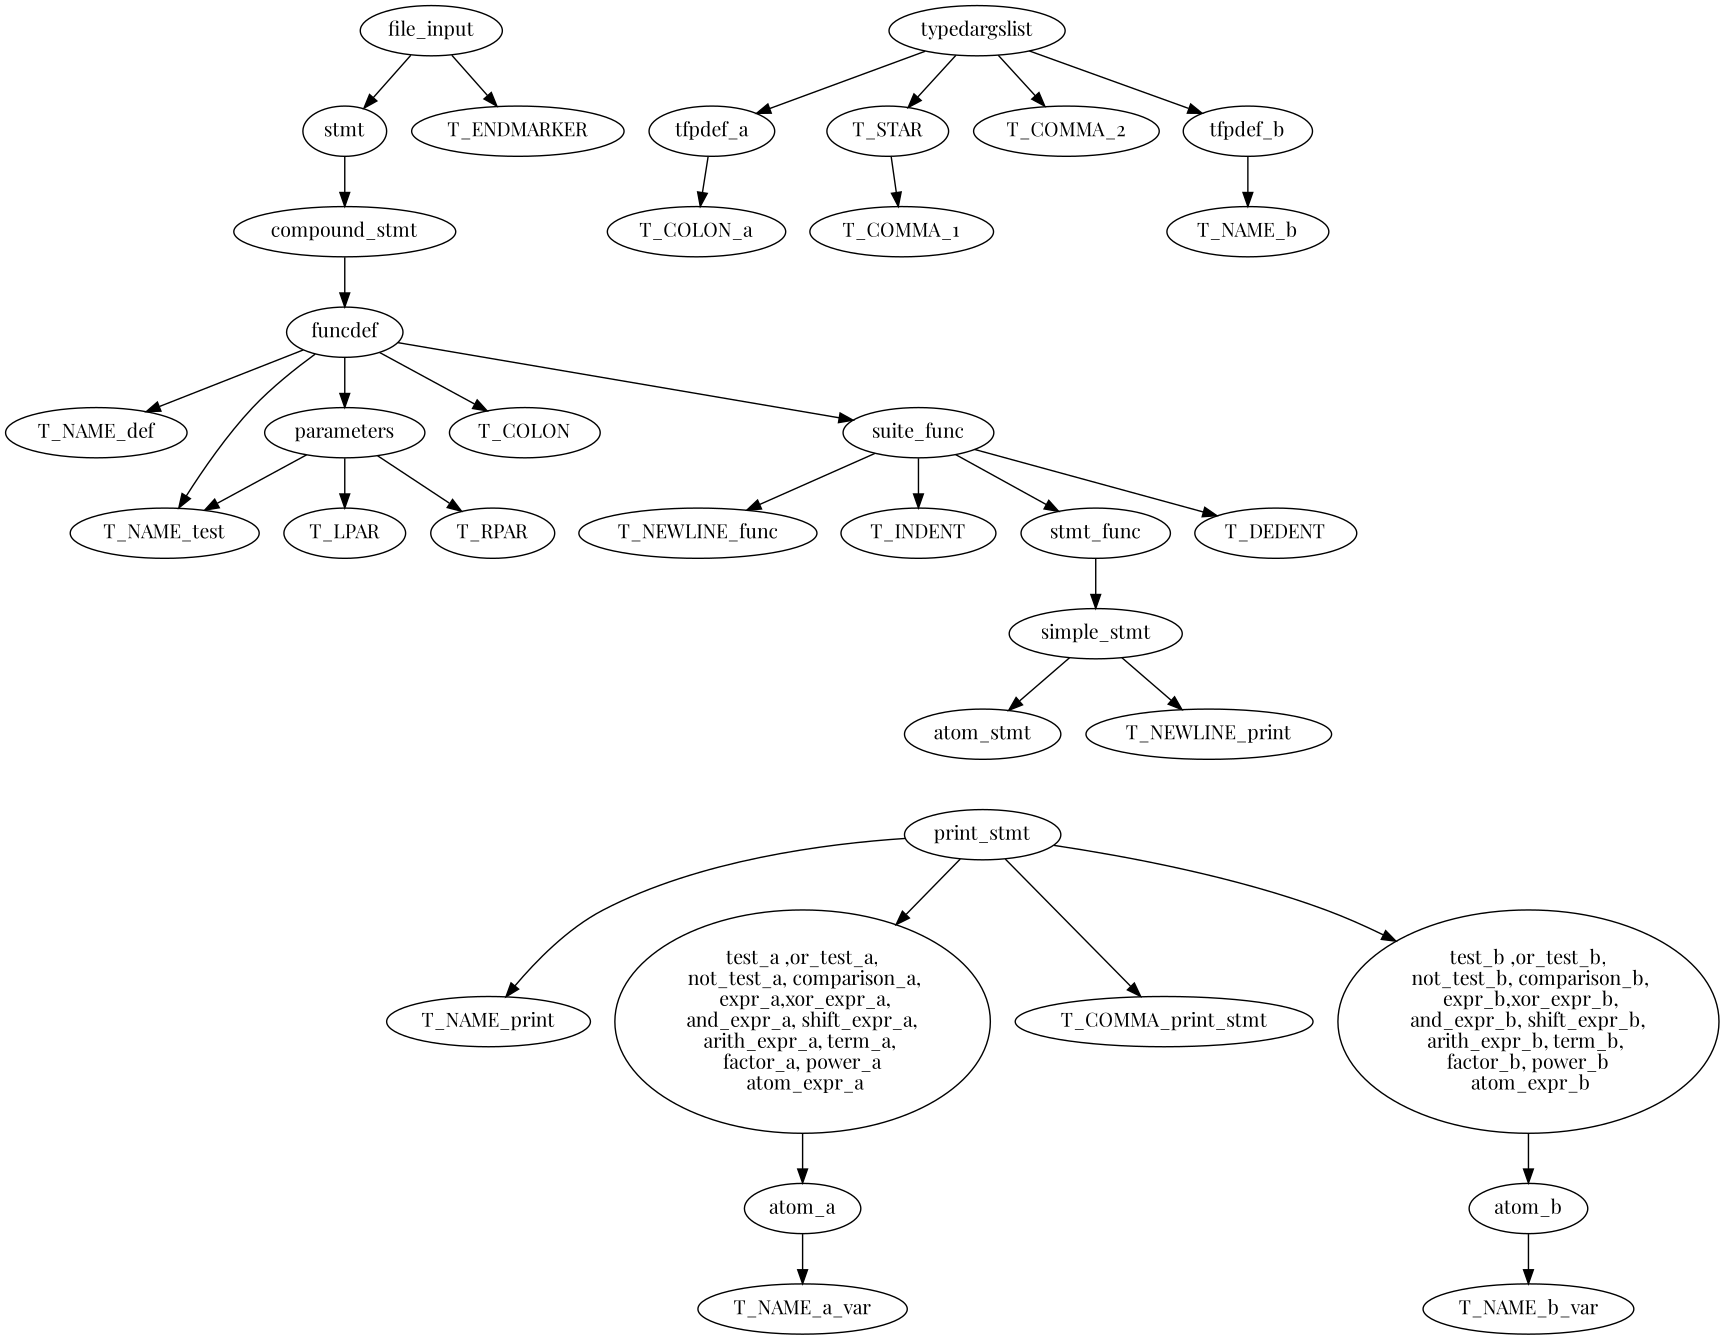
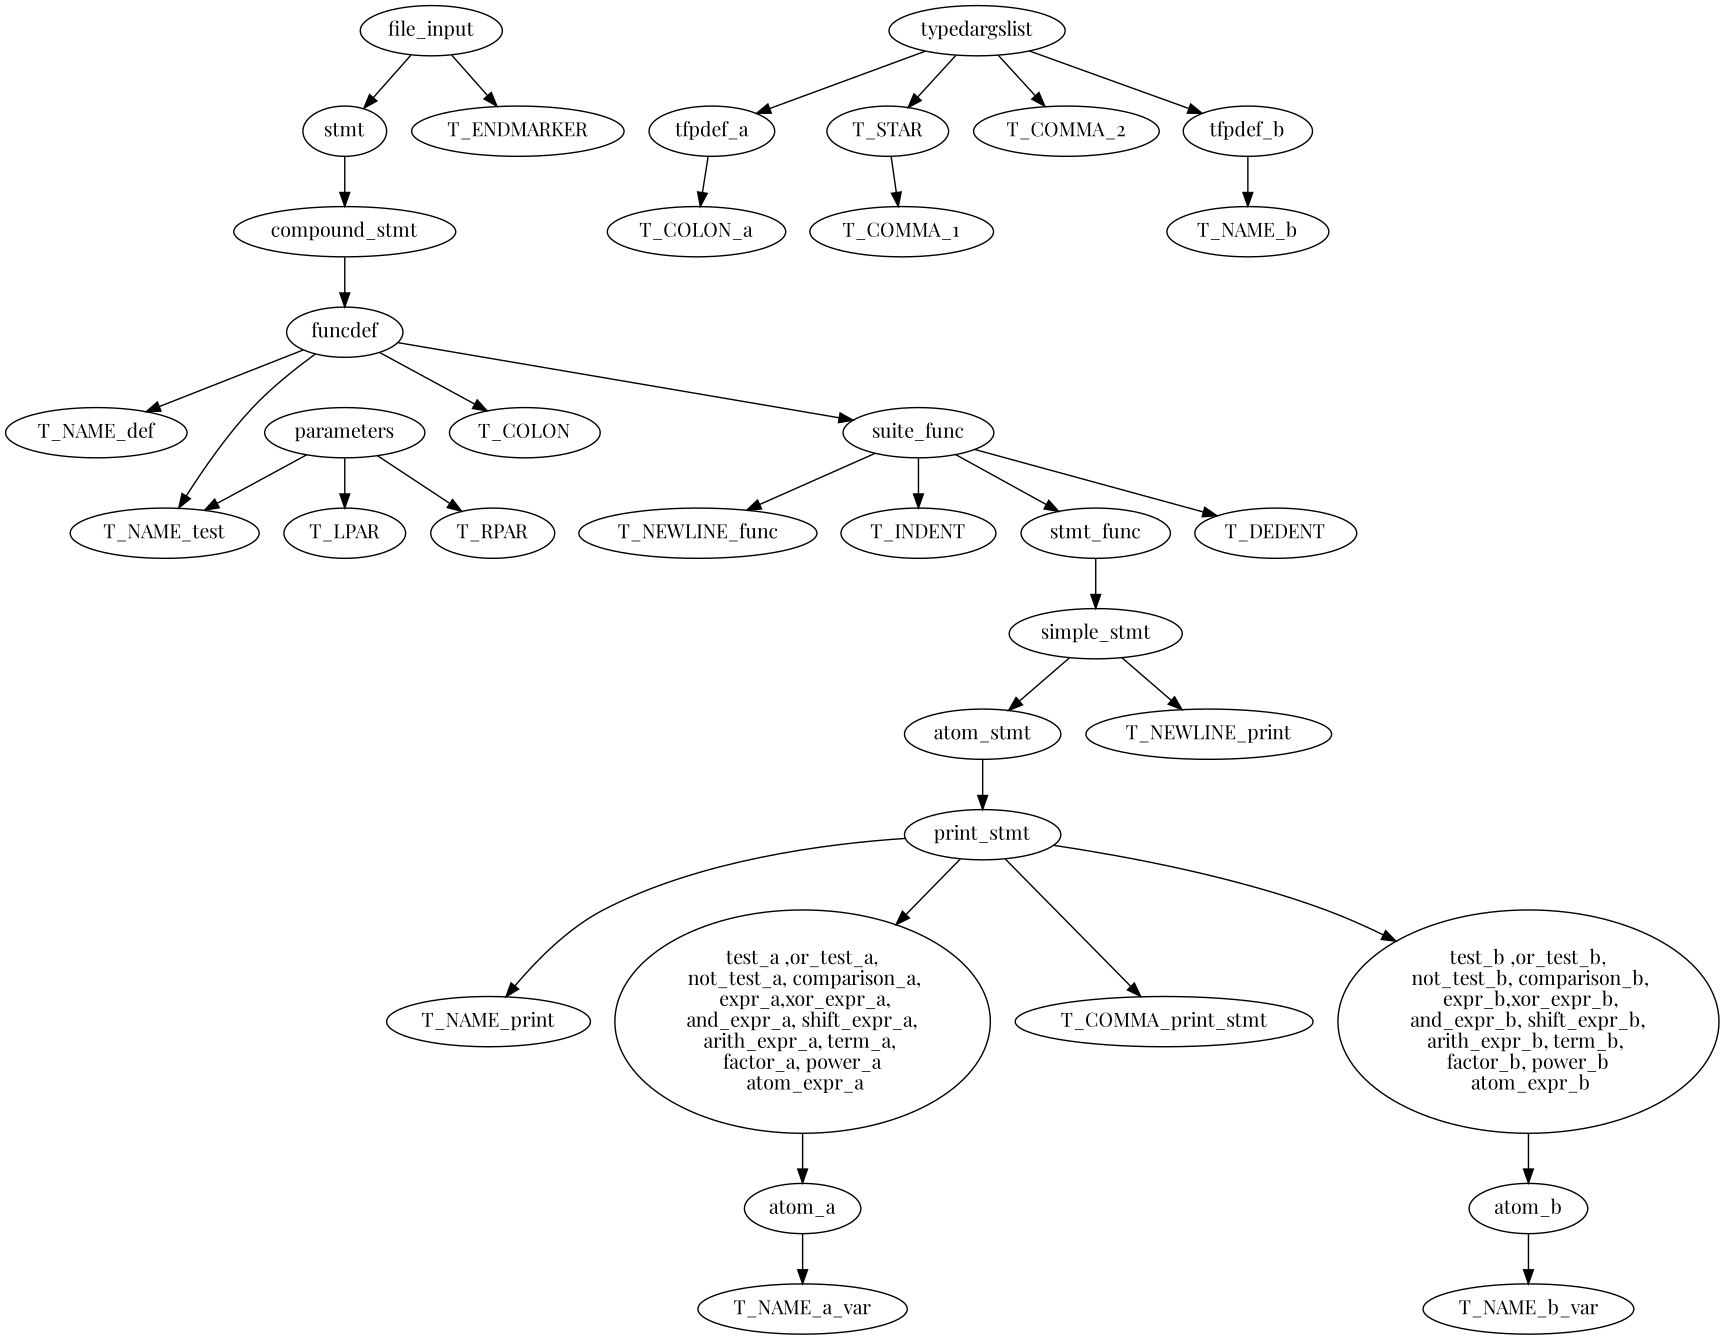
edge "funcdef" -> "parameters": removed
edge "atom_stmt" -> "print_stmt": added
